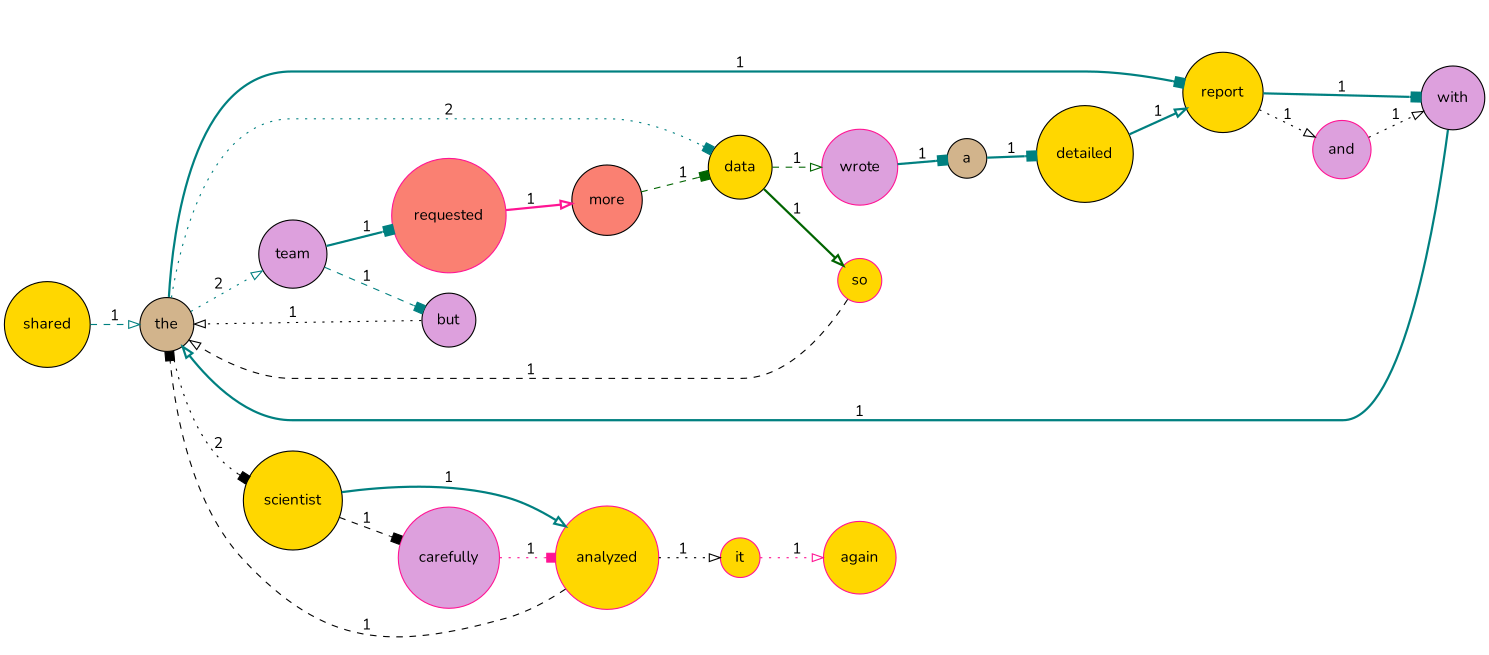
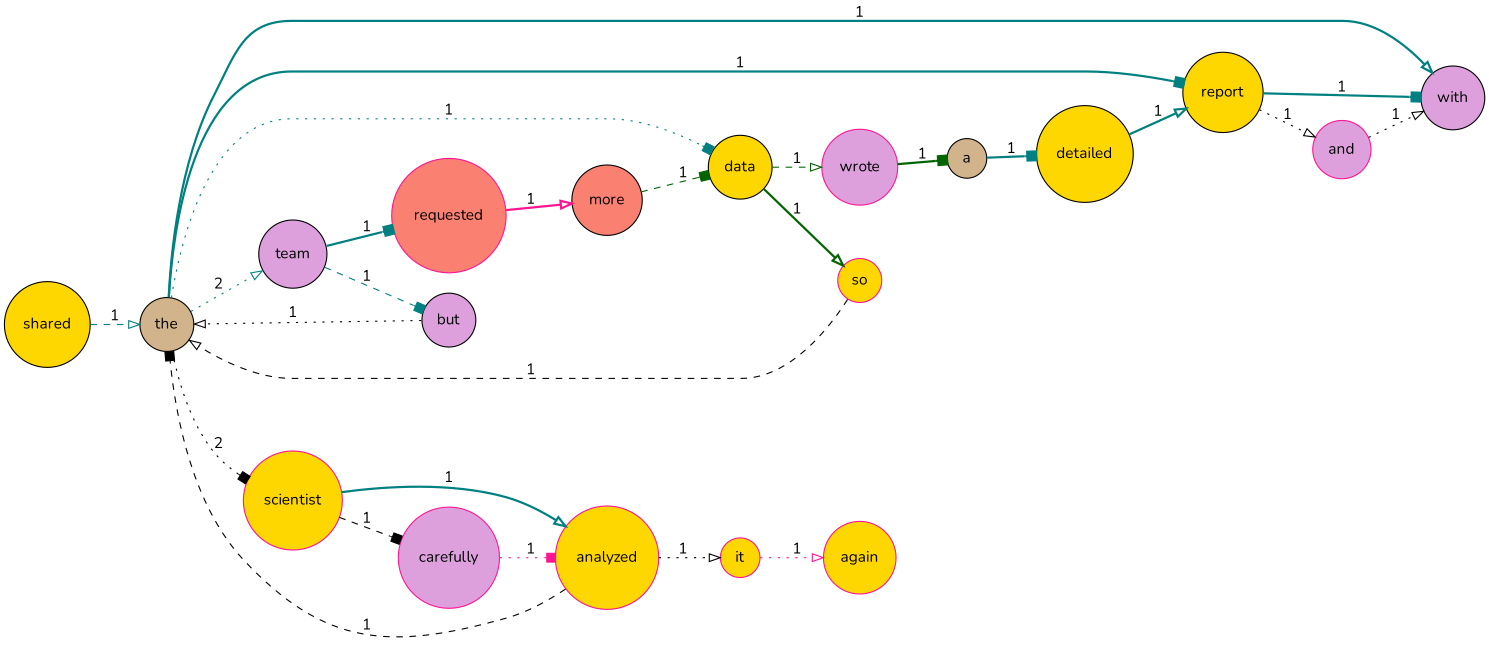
edge "the" -> "data": label "2" -> "1"
edge "wrote" -> "a": color teal -> darkgreen
edge "with" -> "the": reversed
node "scientist": color black -> deeppink
